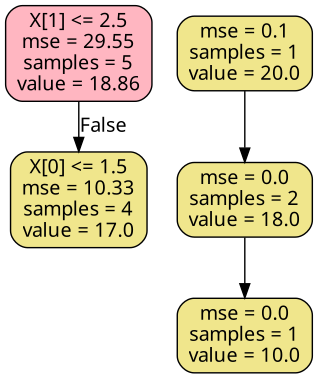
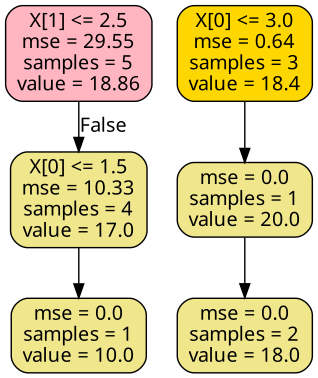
node "X[0] <= 3.0 mse = 0.64 samples = 3 value = 18.4": added
node "mse = 0.1 samples = 1 value = 20.0": label "mse = 0.1 samples = 1 value = 20.0" -> "mse = 0.0 samples = 1 value = 20.0"
edge "mse = 0.0 samples = 2 value = 18.0" -> "mse = 0.0 samples = 1 value = 10.0": now "X[0] <= 1.5 mse = 10.33 samples = 4 value = 17.0" -> "mse = 0.0 samples = 1 value = 10.0"
